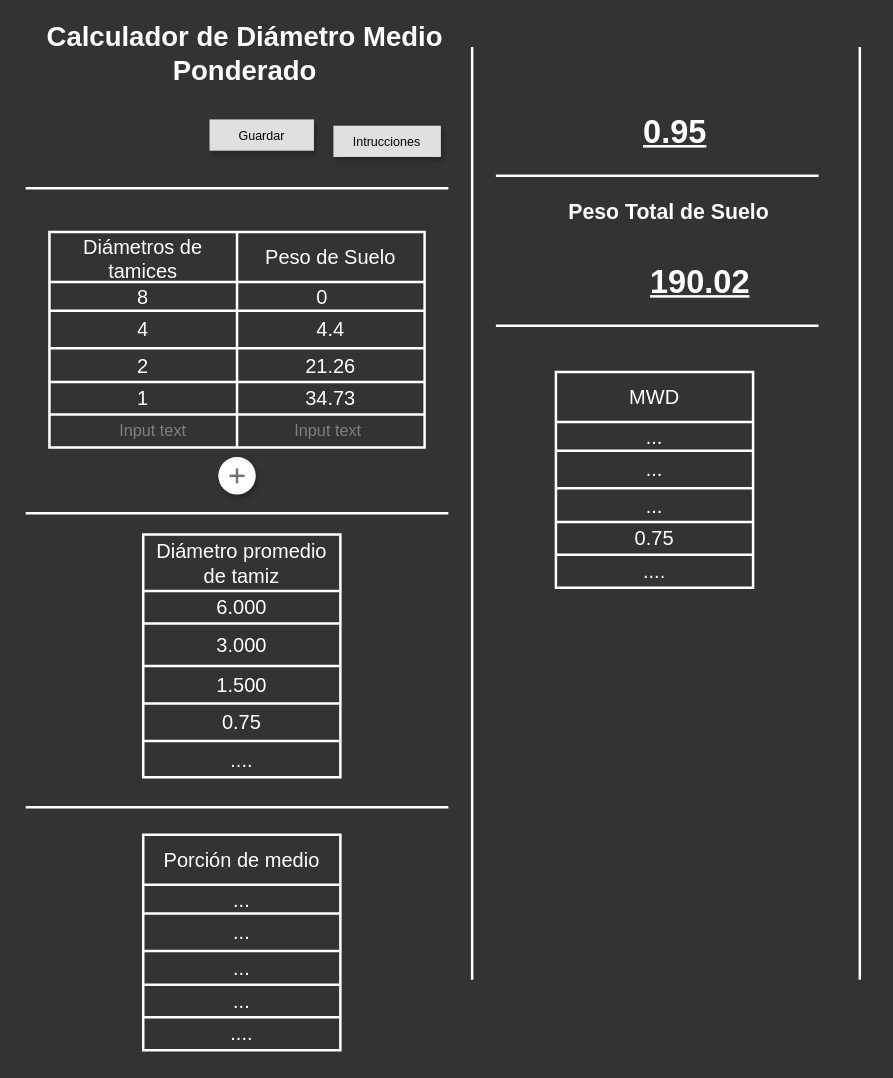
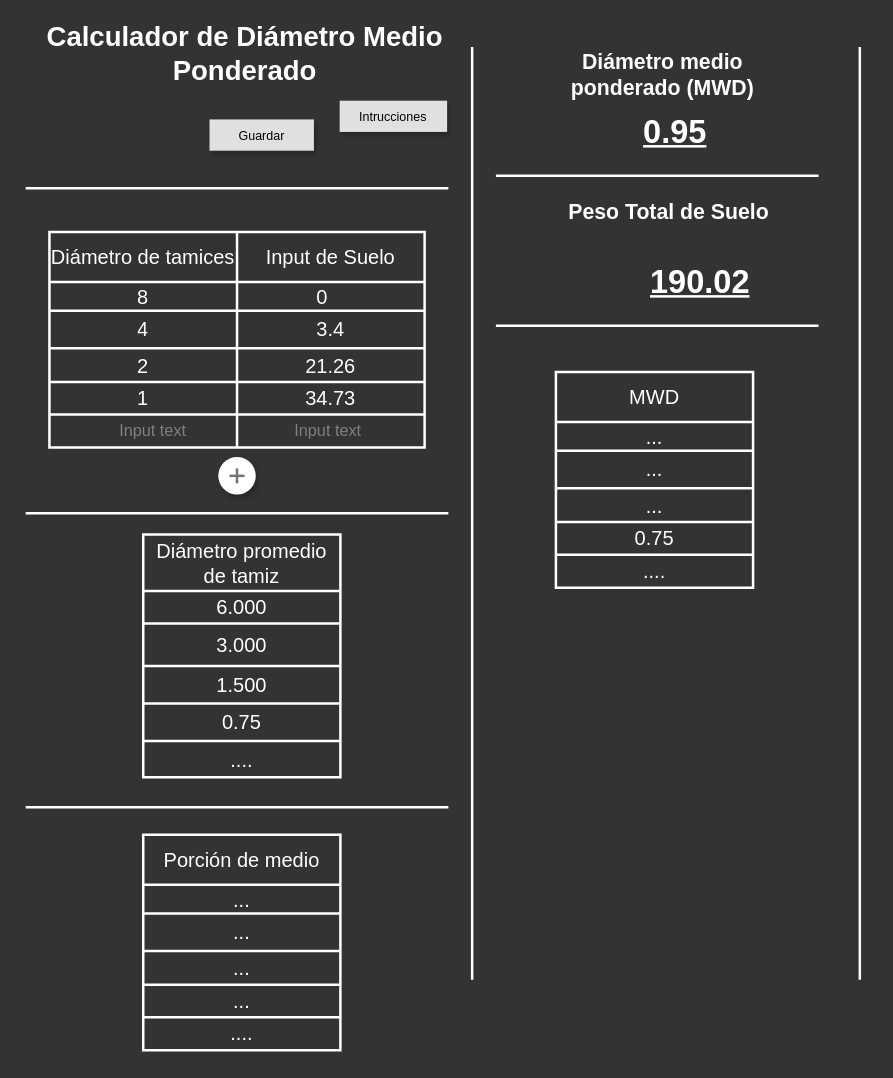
node "Diámetro medio ponderado (MWD)": added
node "Intrucciones": moved (387, 141) -> (393, 116)
node "Diámetros de tamices": label "Diámetros de tamices" -> "Diámetro de tamices"
node "Peso de Suelo": label "Peso de Suelo" -> "Input de Suelo"
node "4.4": label "4.4" -> "3.4"
